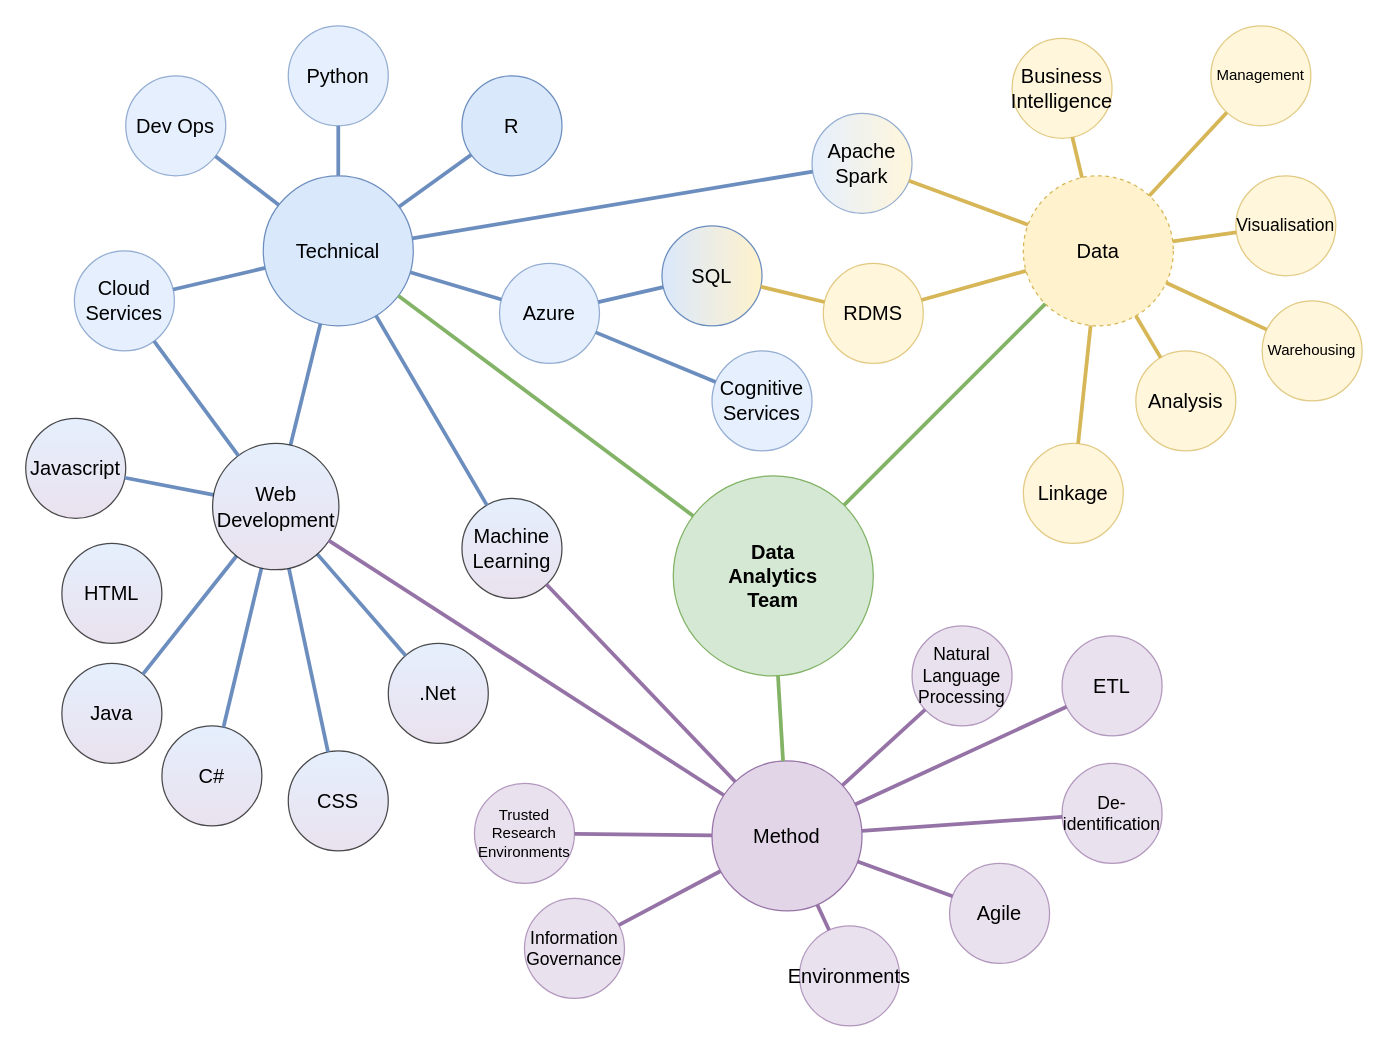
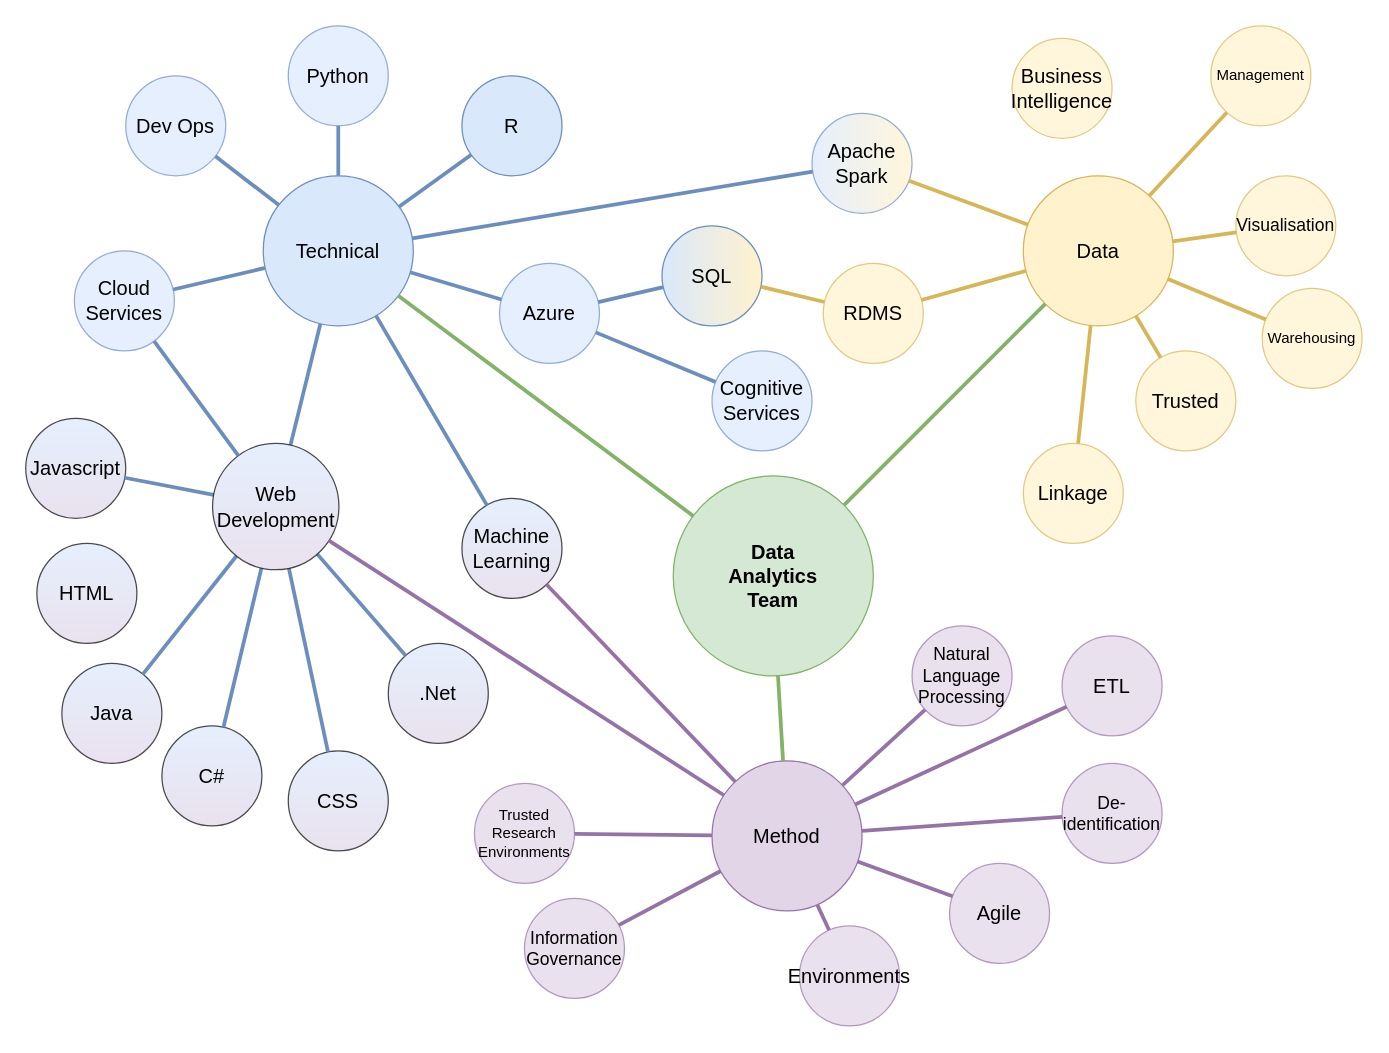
edge "BusinessIntelligence" -- "Data": removed
node "Data": style dashed -> solid
node "Warehousing": moved (1312, 351) -> (1312, 338)
node "Analysis": label "Analysis" -> "Trusted"
node "HTML": moved (112, 593) -> (87, 593)
